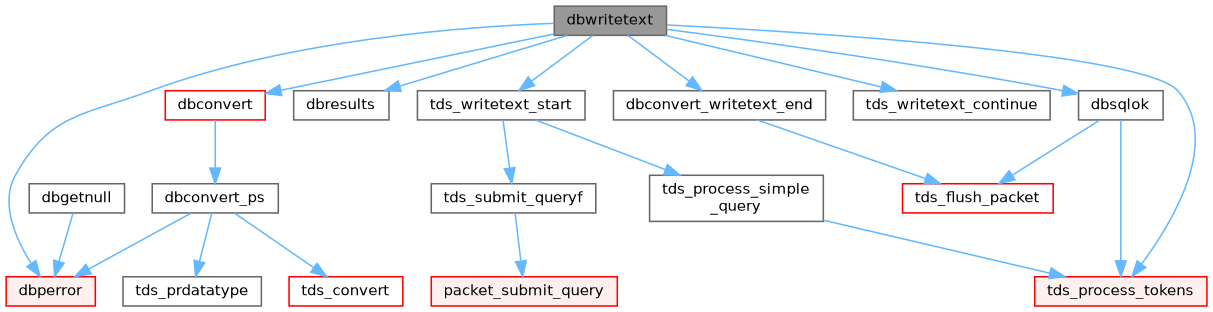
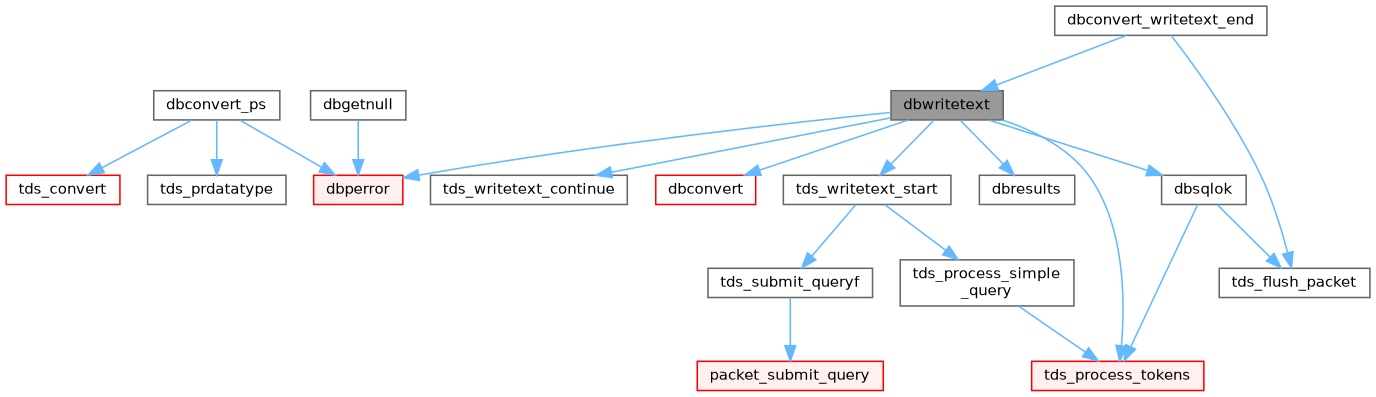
edge "dbwritetext" -> "dbconvert_writetext_end": reversed
edge "dbconvert" -> "dbconvert_ps": removed
node "tds_flush_packet": color red -> grey40
